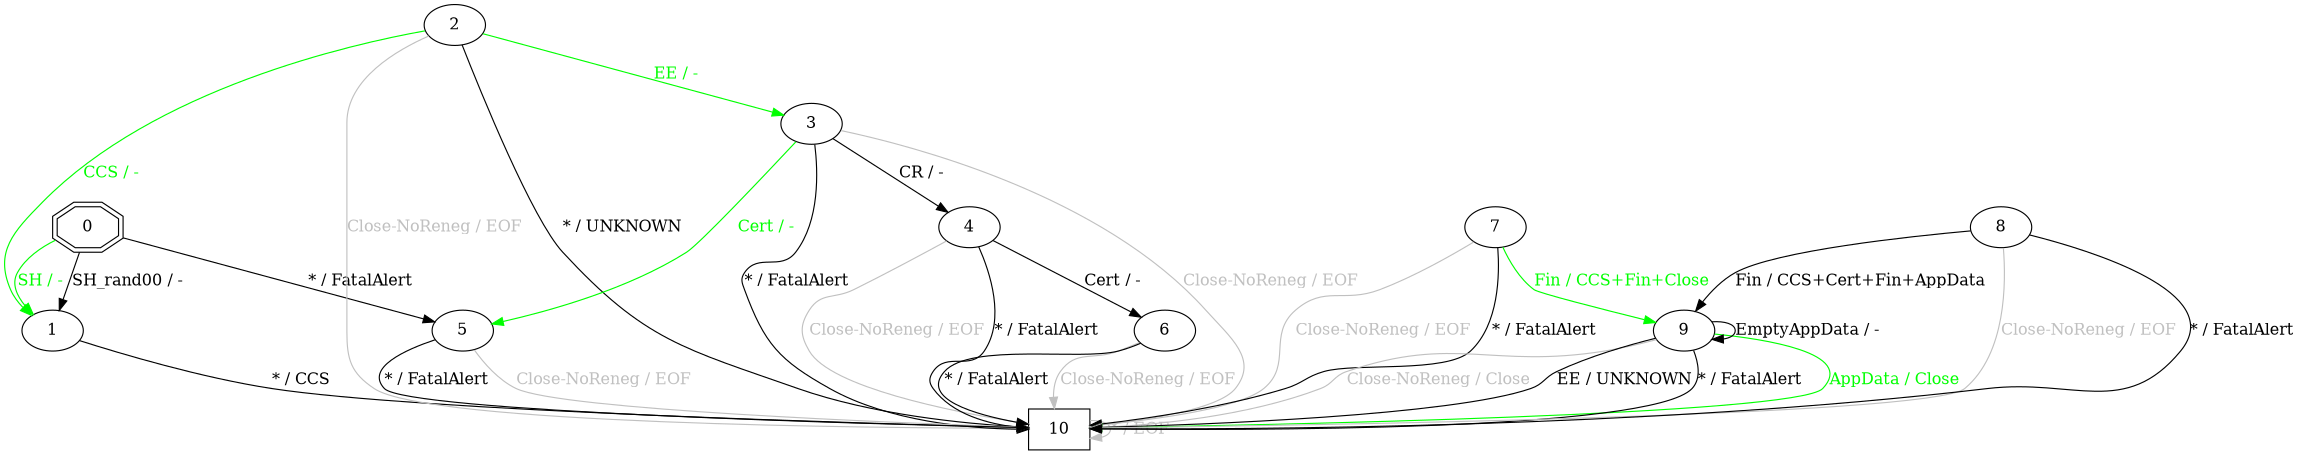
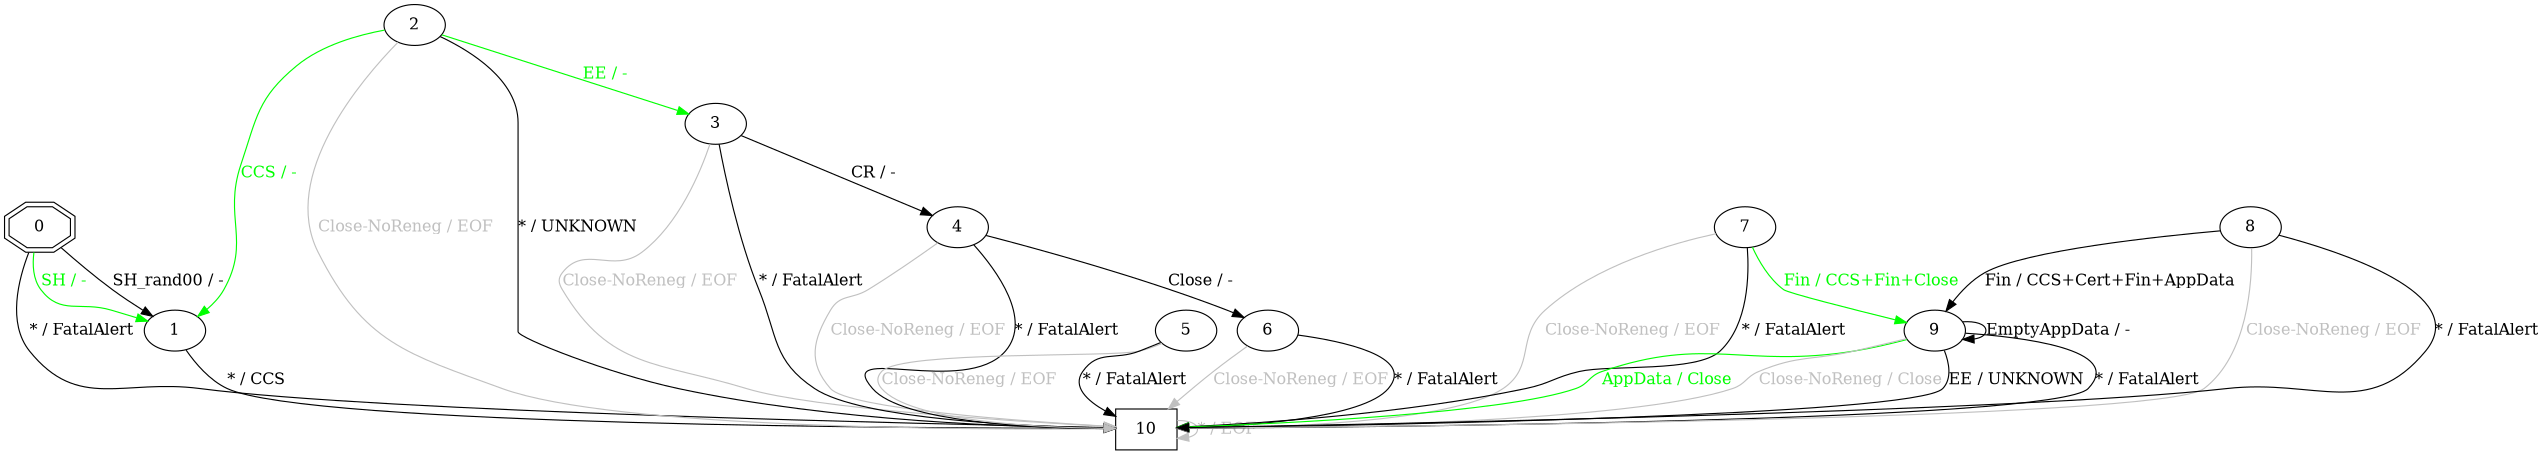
edge "3" -> "5": removed, label "Cert / -"
edge "0" -> "5": now "0" -> "10"
edge "4" -> "6": label "Cert / -" -> "Close / -"
